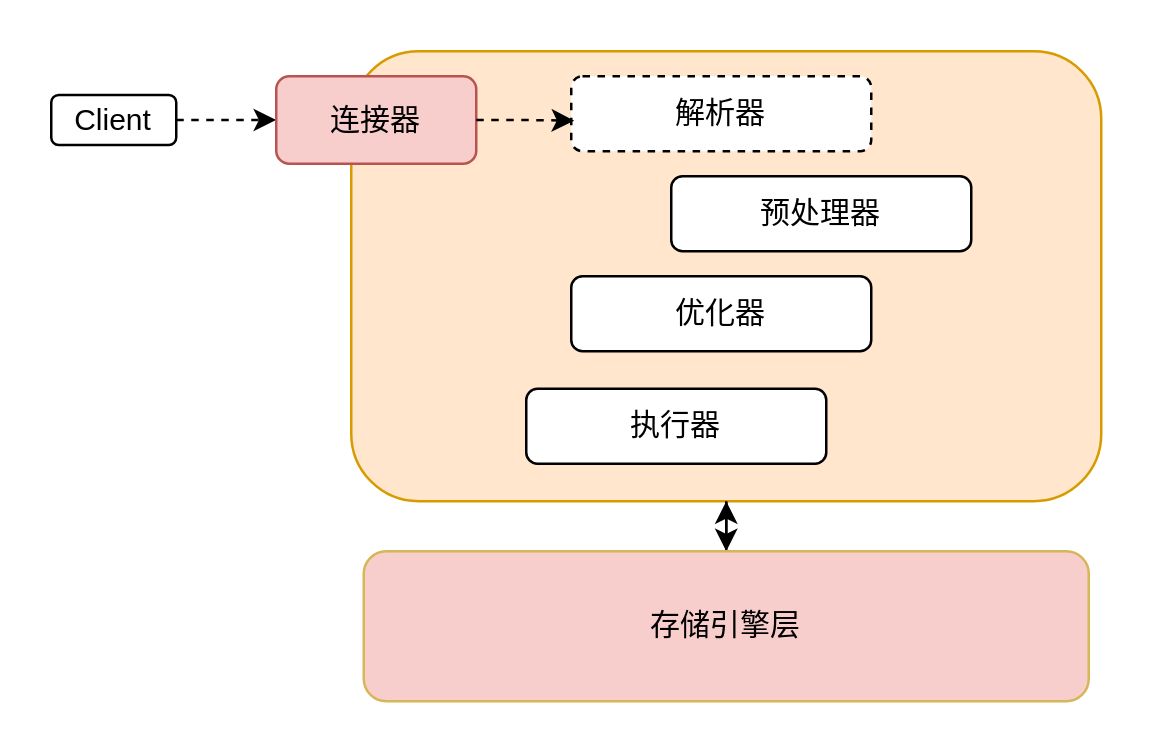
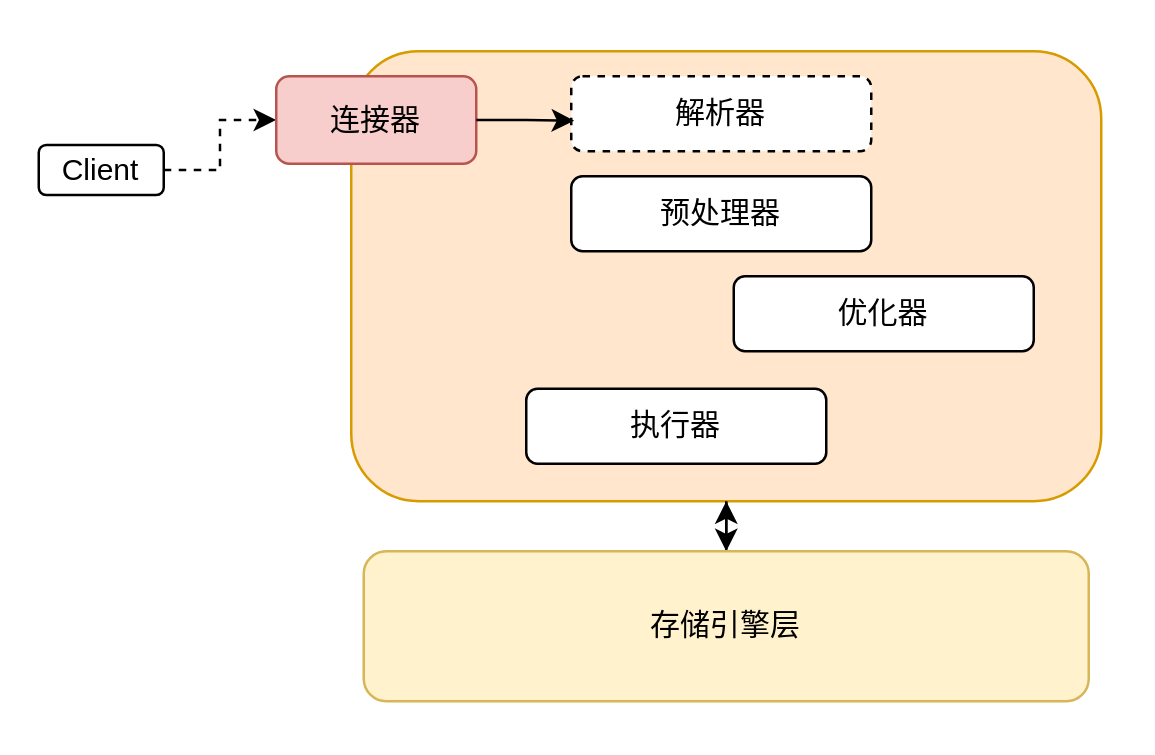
node "Client": moved (114, 120) -> (101, 170)
edge "连接器" -> "解析器": style dashed -> solid
node "预处理器": moved (821, 214) -> (721, 214)
node "优化器": moved (721, 314) -> (884, 314)
node "存储引擎层": fillcolor #f8cecc -> #fff2cc
